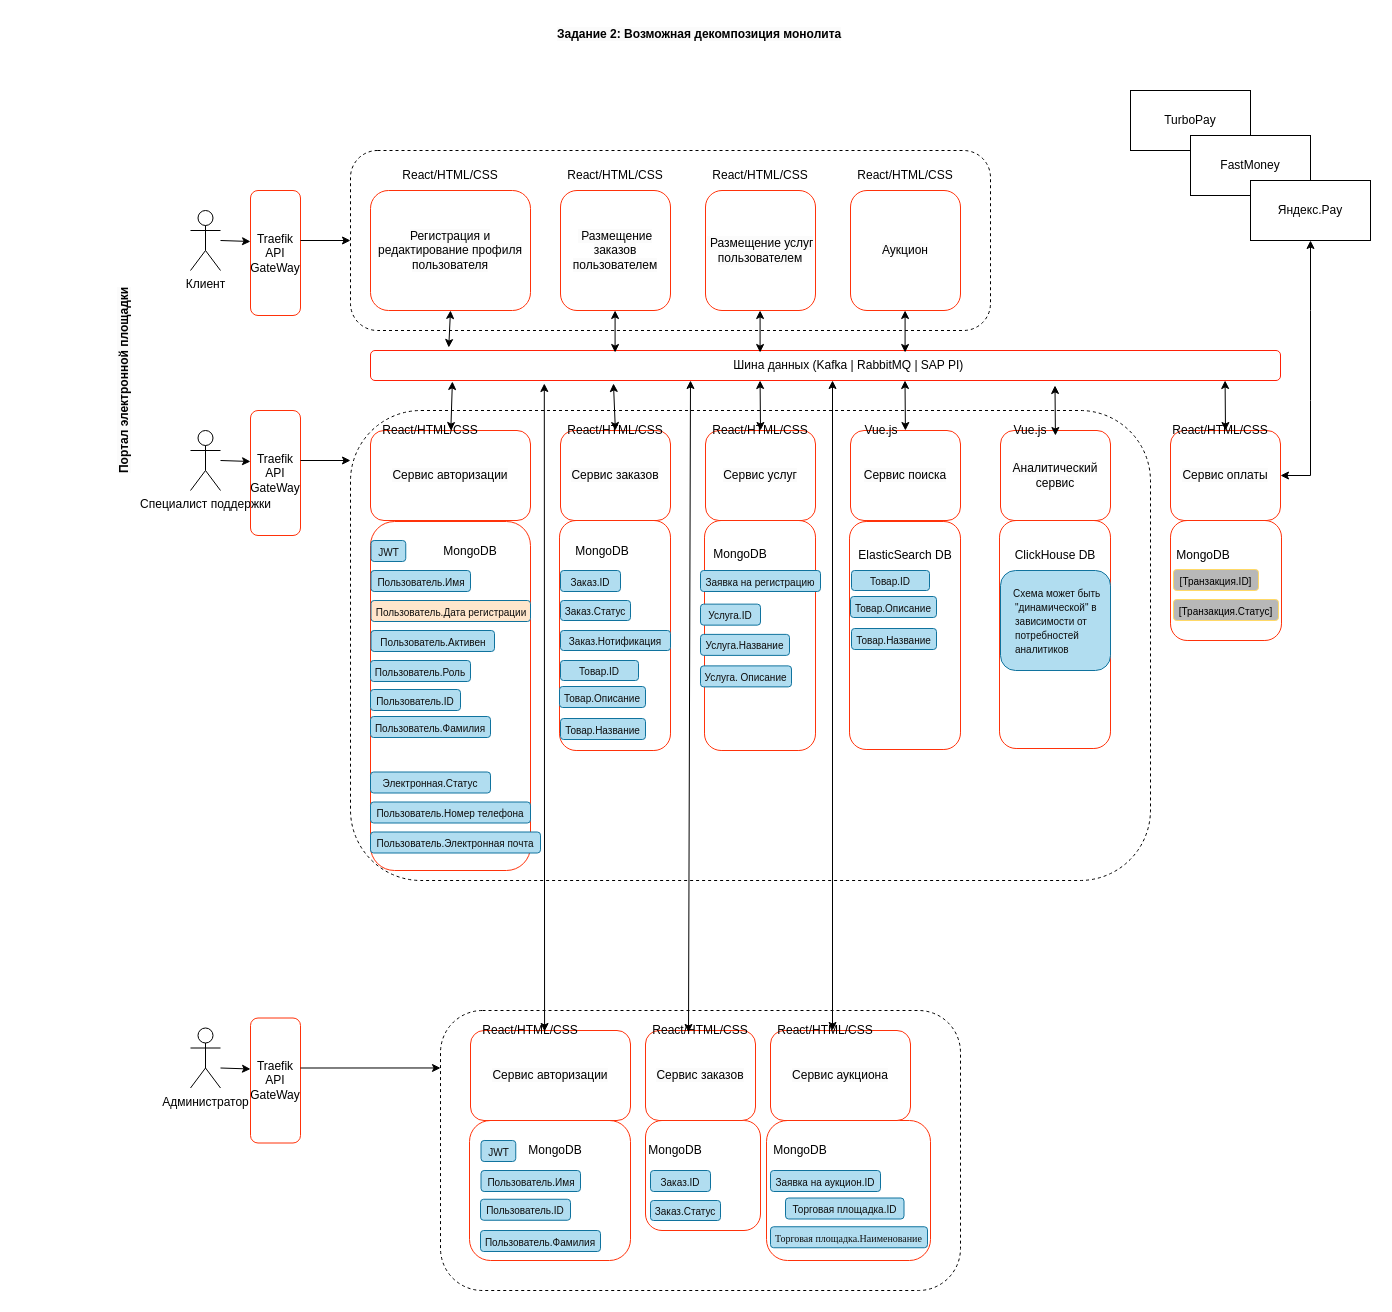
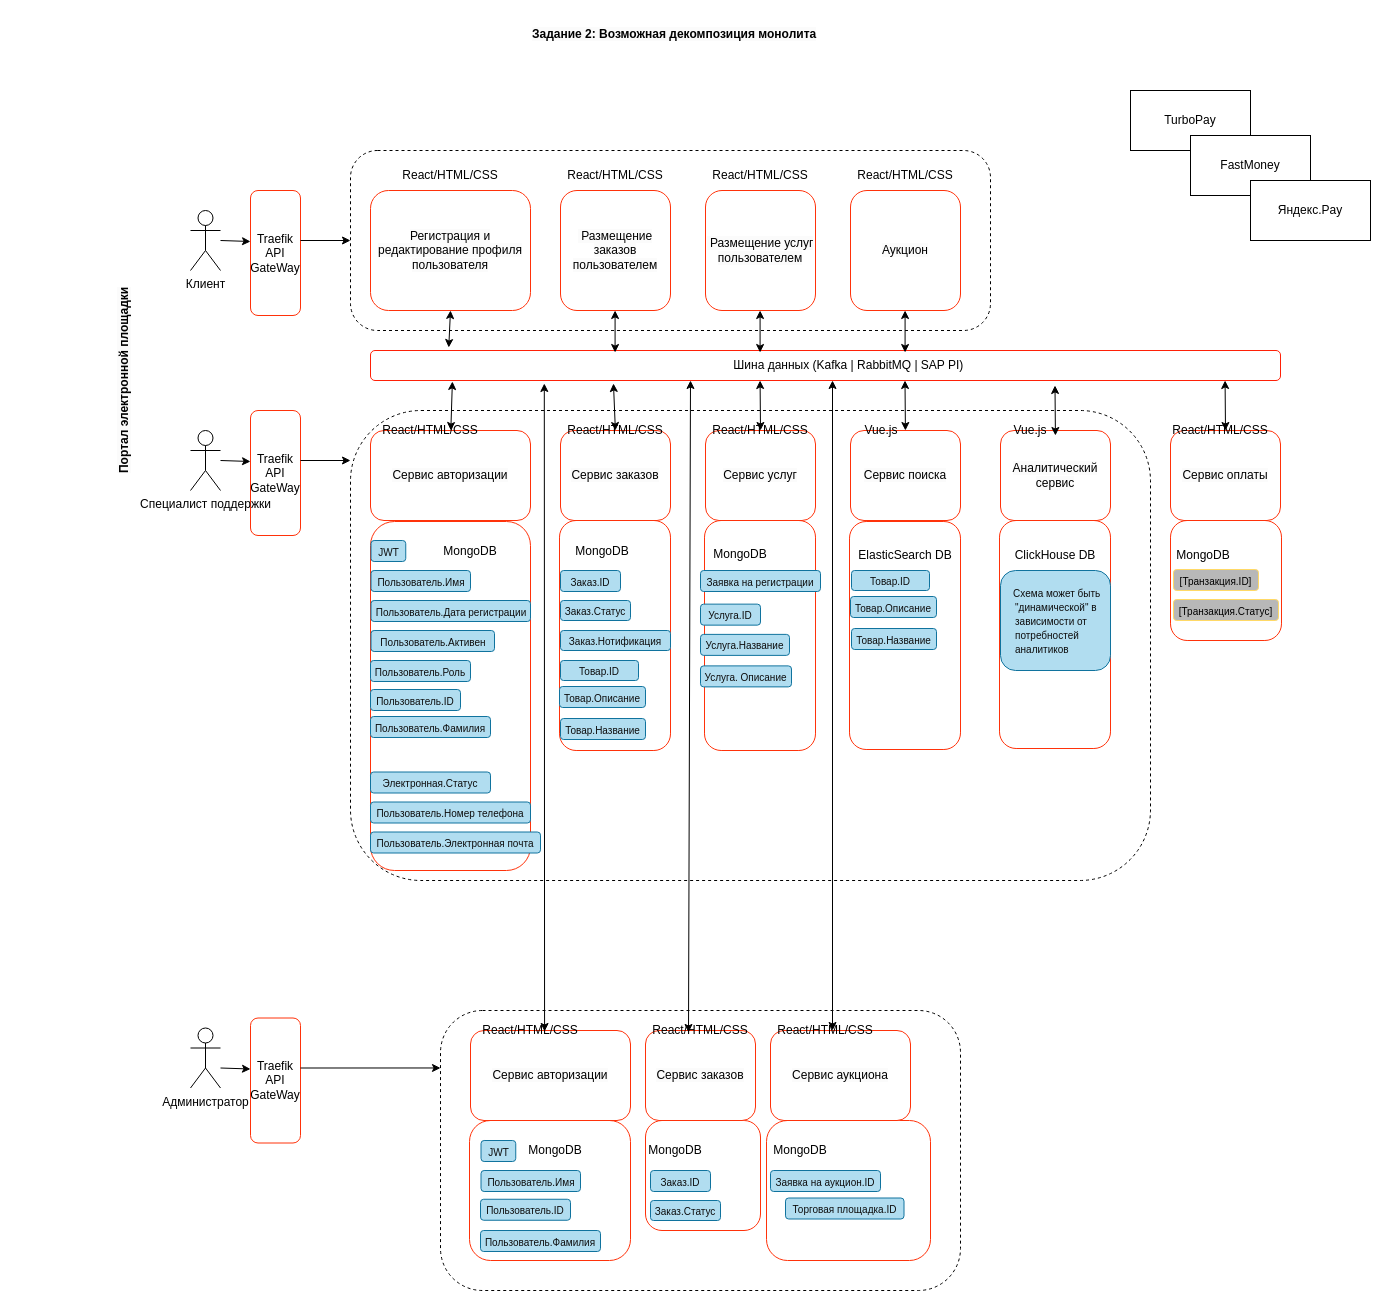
node "Задание 2: Возможная декомпозиция монолита": moved (711, 41) -> (686, 41)
edge "Яндекс.Pay" -- "Сервис оплаты": removed
node "Заявка на регистрацию": label "Заявка на регистрацию" -> "Заявка на регистрации"
node "Пользователь.Дата регистрации": fillcolor #ffe6cc -> #b1ddf0
node "Торговая площадка.Наименование": removed
